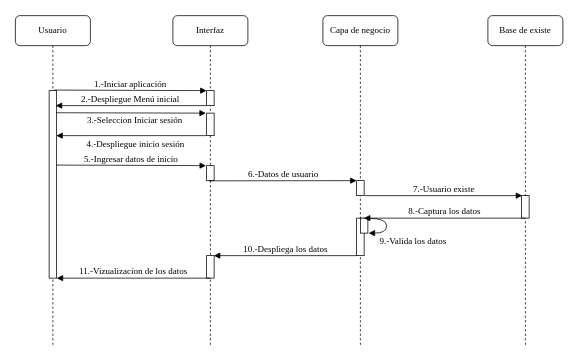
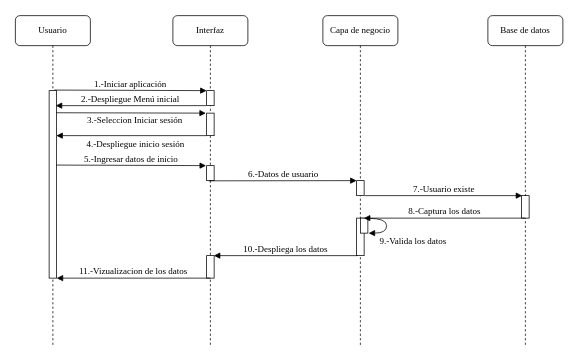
node "Base de existe": label "Base de existe" -> "Base de datos"
